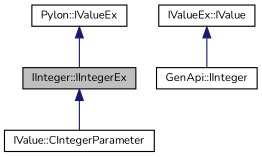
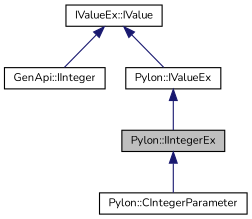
edge "Pylon::IValueEx" -> "IValueEx::IValue": added
node "IInteger::IIntegerEx": label "IInteger::IIntegerEx" -> "Pylon::IIntegerEx"
node "IValue::CIntegerParameter": label "IValue::CIntegerParameter" -> "Pylon::CIntegerParameter"
